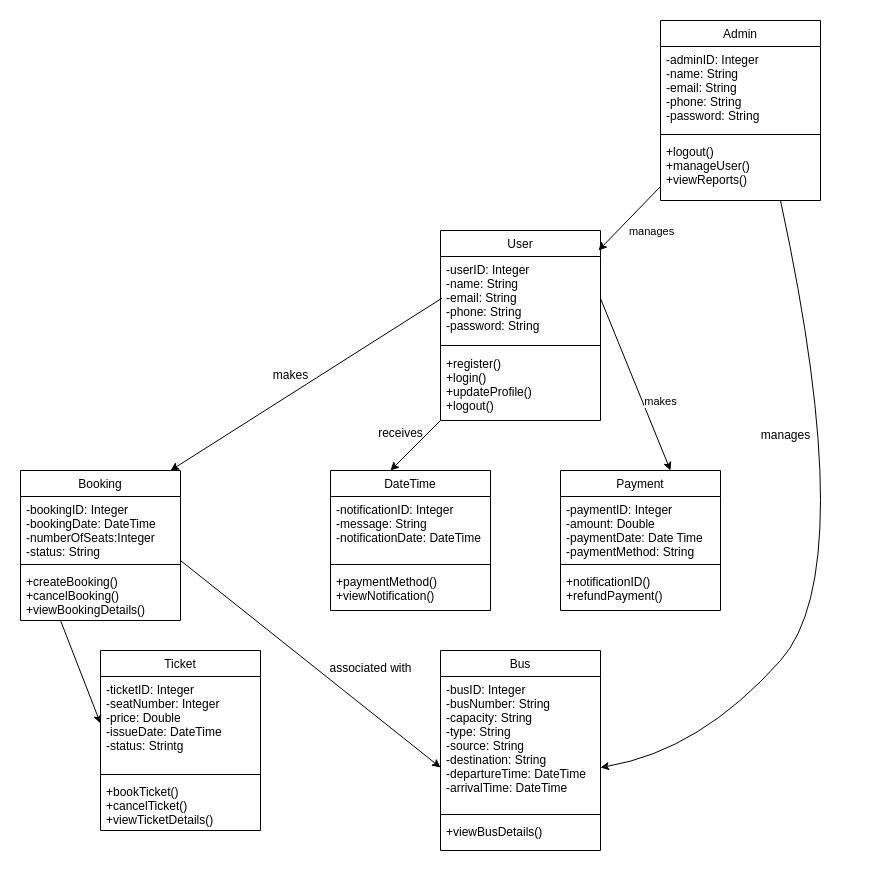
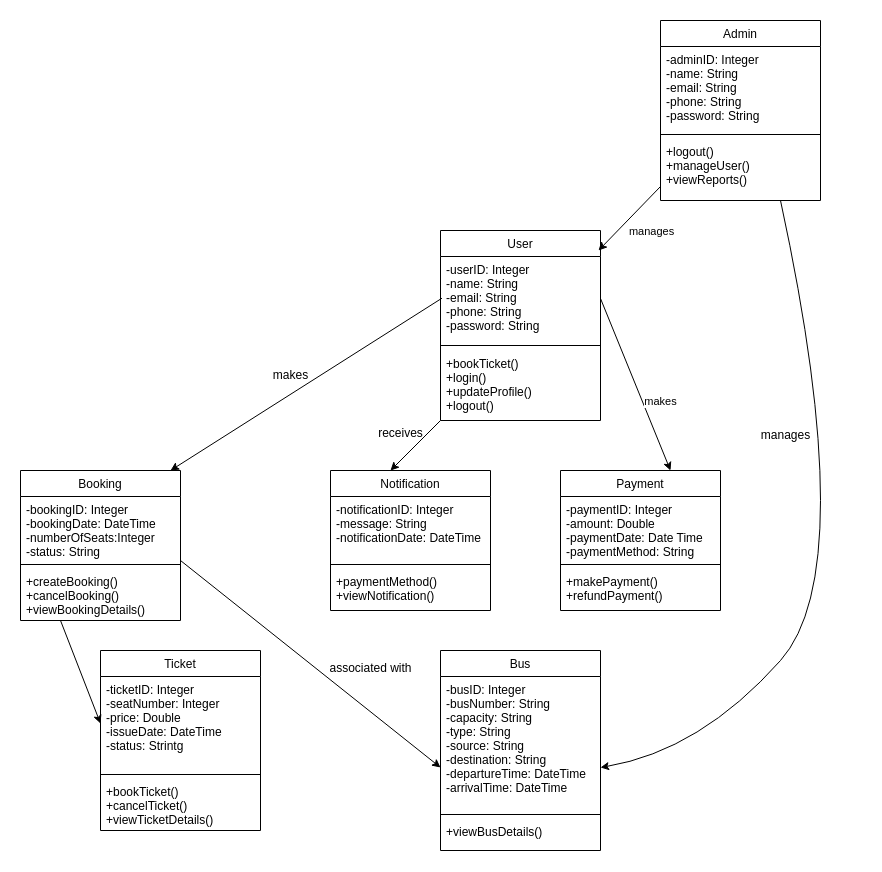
node "+register() +login() +updateProfile() +logout()": label "+register() +login() +updateProfile() +logout()" -> "+bookTicket() +login() +updateProfile() +logout()"
node "DateTime": label "DateTime" -> "Notification"
node "+notificationID() +refundPayment()": label "+notificationID() +refundPayment()" -> "+makePayment() +refundPayment()"
